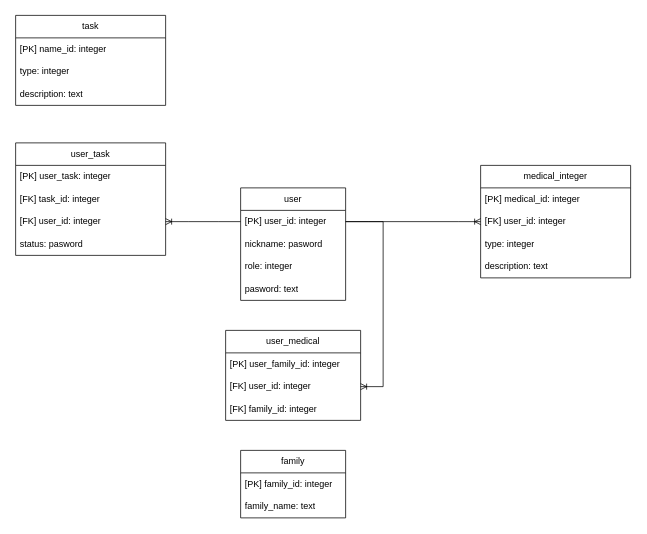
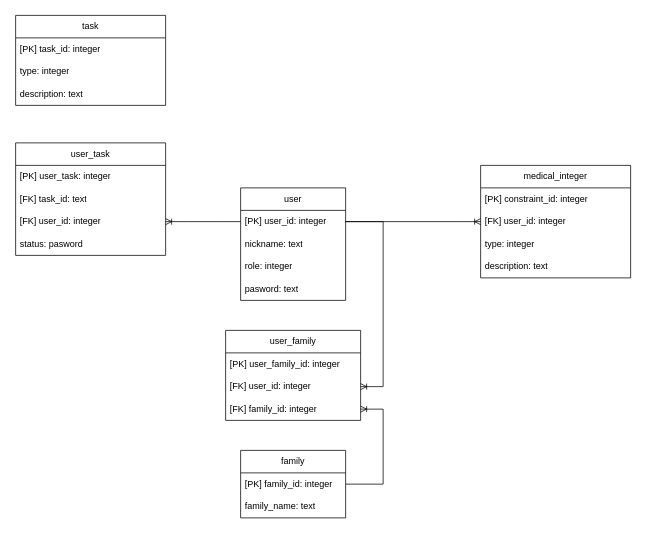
node "[PK] name_id: integer": label "[PK] name_id: integer" -> "[PK] task_id: integer"
node "[FK] task_id: integer": label "[FK] task_id: integer" -> "[FK] task_id: text"
node "[PK] medical_id: integer": label "[PK] medical_id: integer" -> "[PK] constraint_id: integer"
node "nickname: pasword": label "nickname: pasword" -> "nickname: text"
node "user_medical": label "user_medical" -> "user_family"
edge "[PK] family_id: integer" -> "[FK] family_id: integer": added
